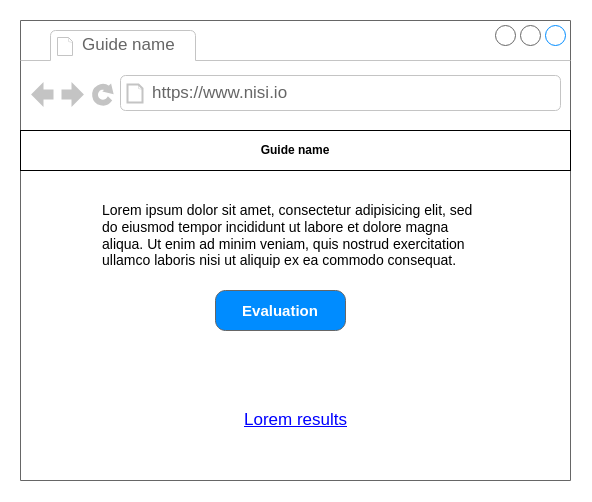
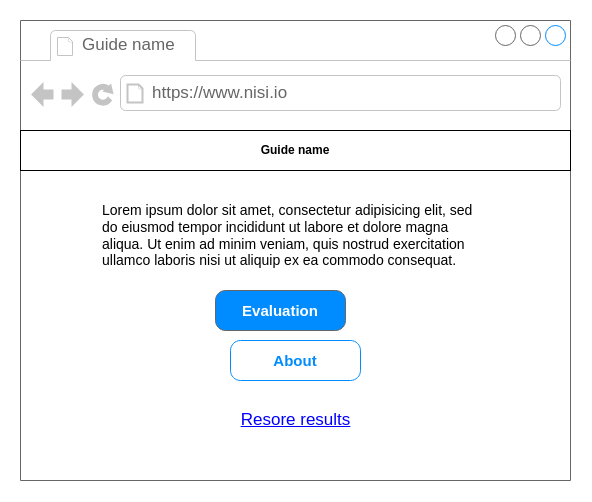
node "About": added
node "Lorem results": label "Lorem results" -> "Resore results"
